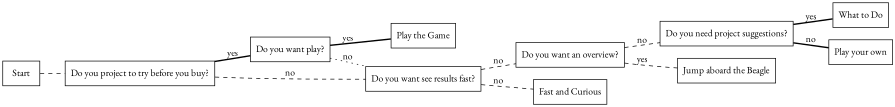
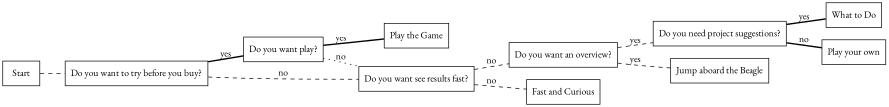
edge "Do you need project suggestions?" -- "Do you want an overview?": label "no" -> "yes"
node "Do you project to try before you buy?": label "Do you project to try before you buy?" -> "Do you want to try before you buy?"
